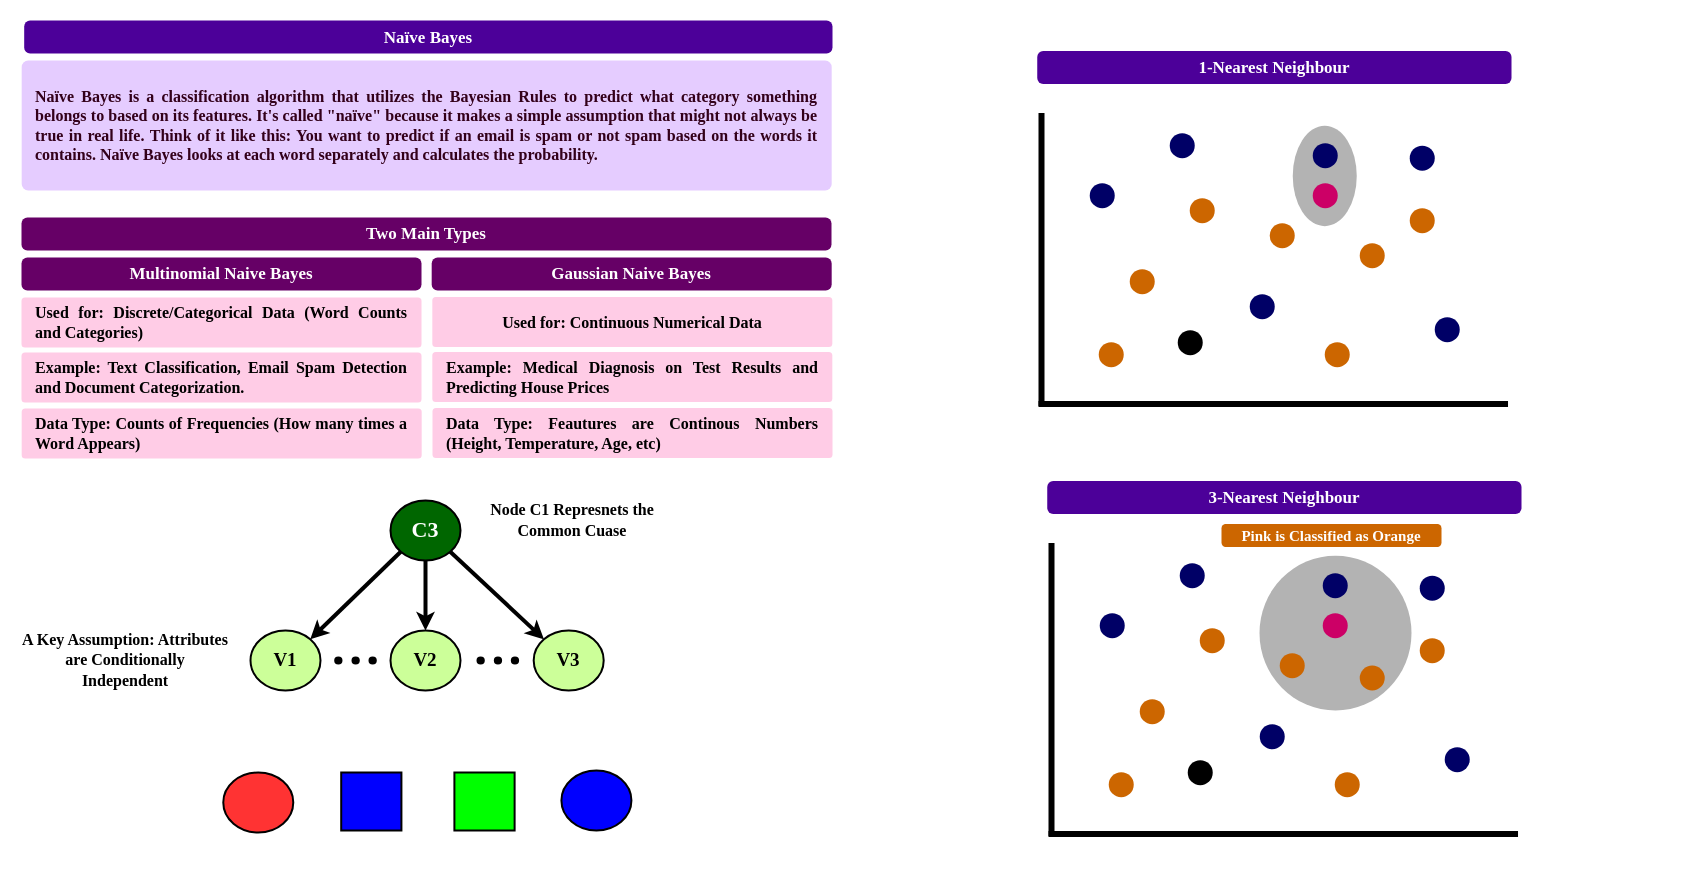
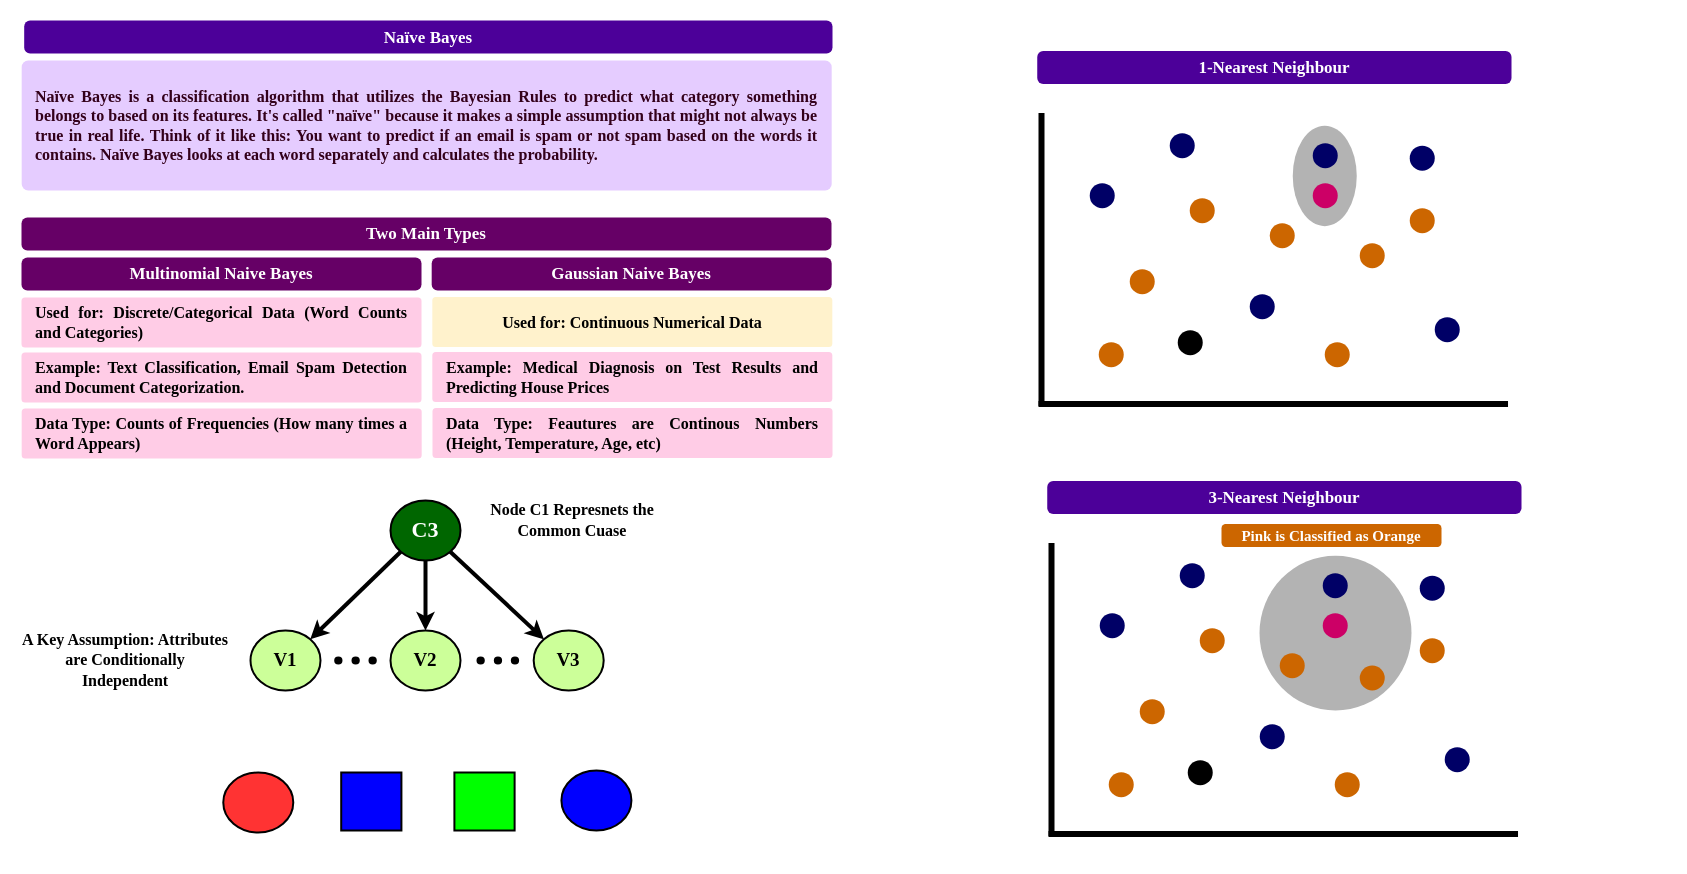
node "Used for: Continuous Numerical Data": fillcolor #ffcce6 -> #fff2cc
